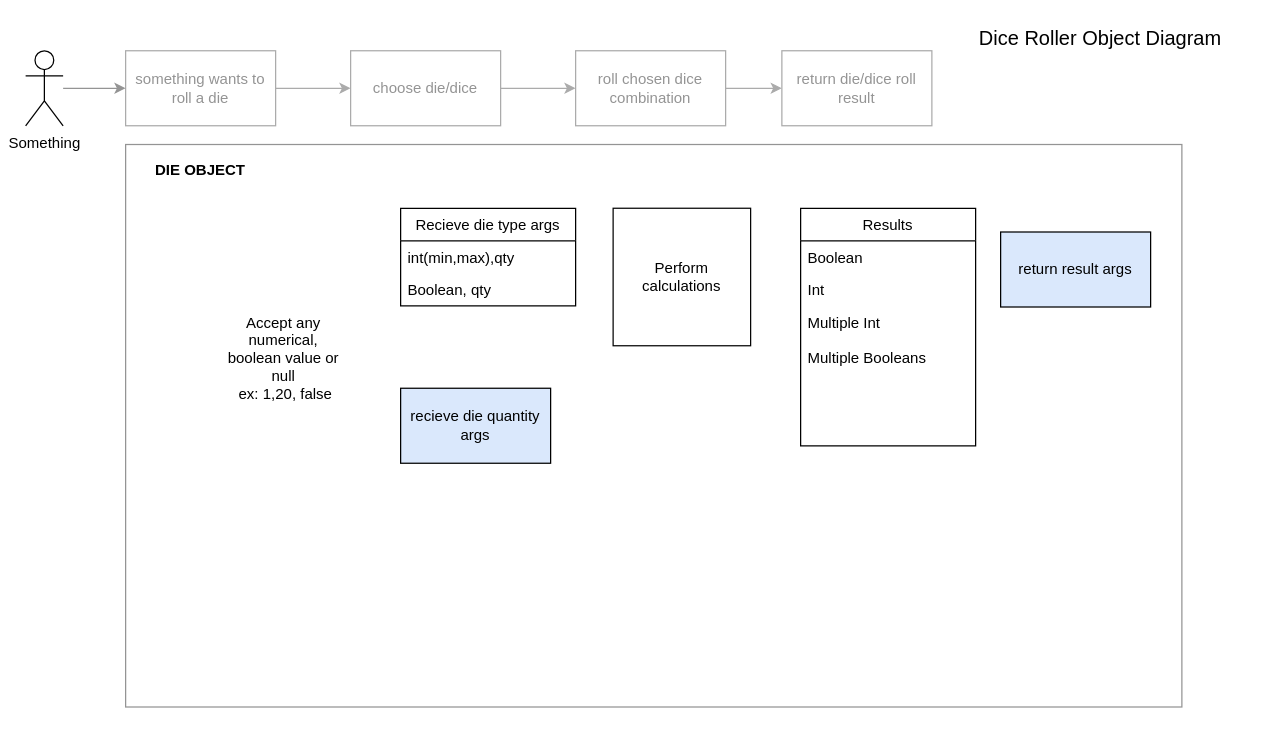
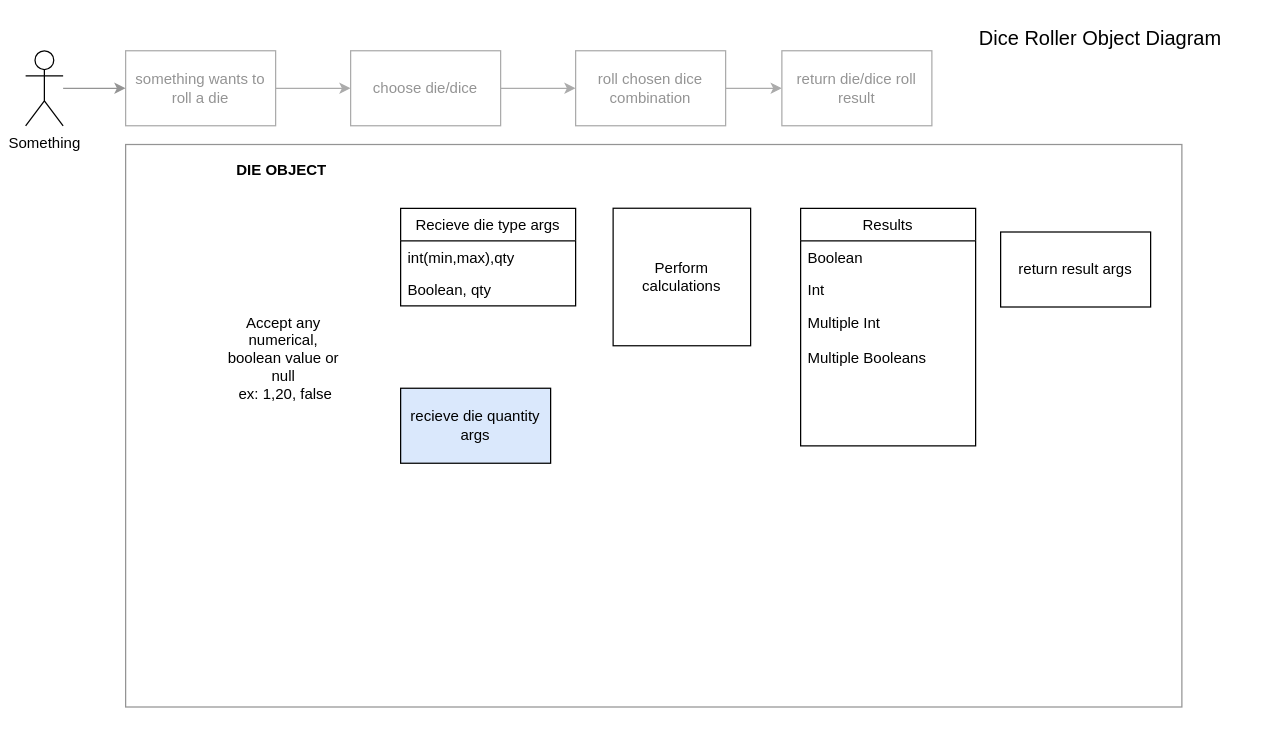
node "DIE OBJECT": moved (201, 171) -> (282, 171)
node "return result args": fillcolor #dae8fc -> #ffffff
